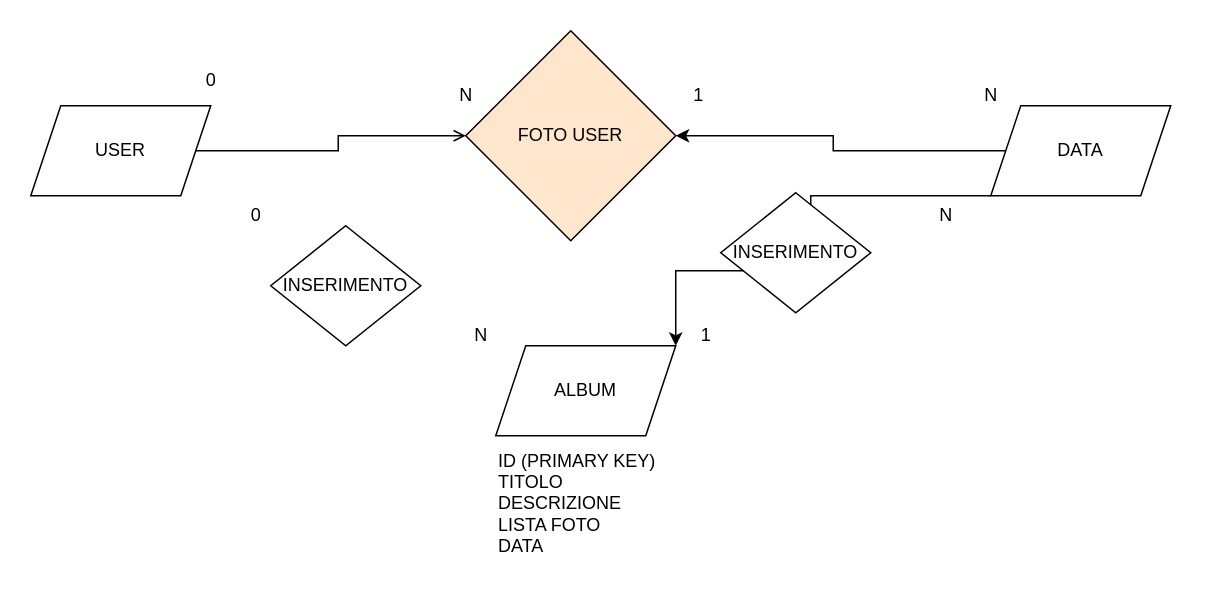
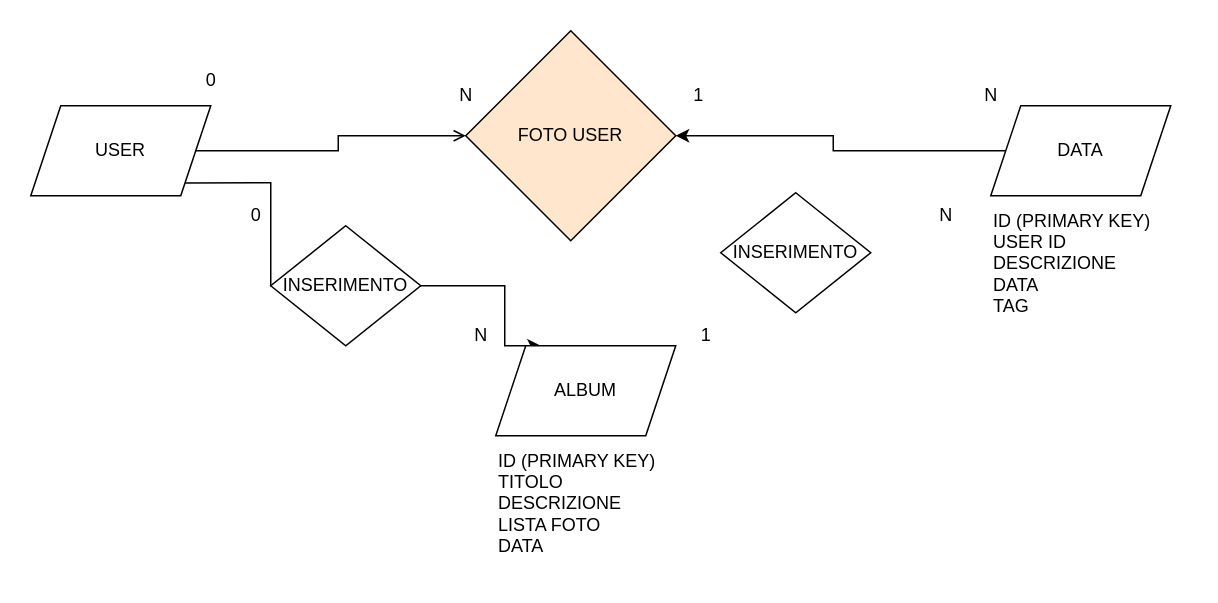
edge "USER" -> "ALBUM": added
edge "DATA" -> "ALBUM": removed
node "ID (PRIMARY KEY) USER ID DESCRIZIONE DATA TAG": added
